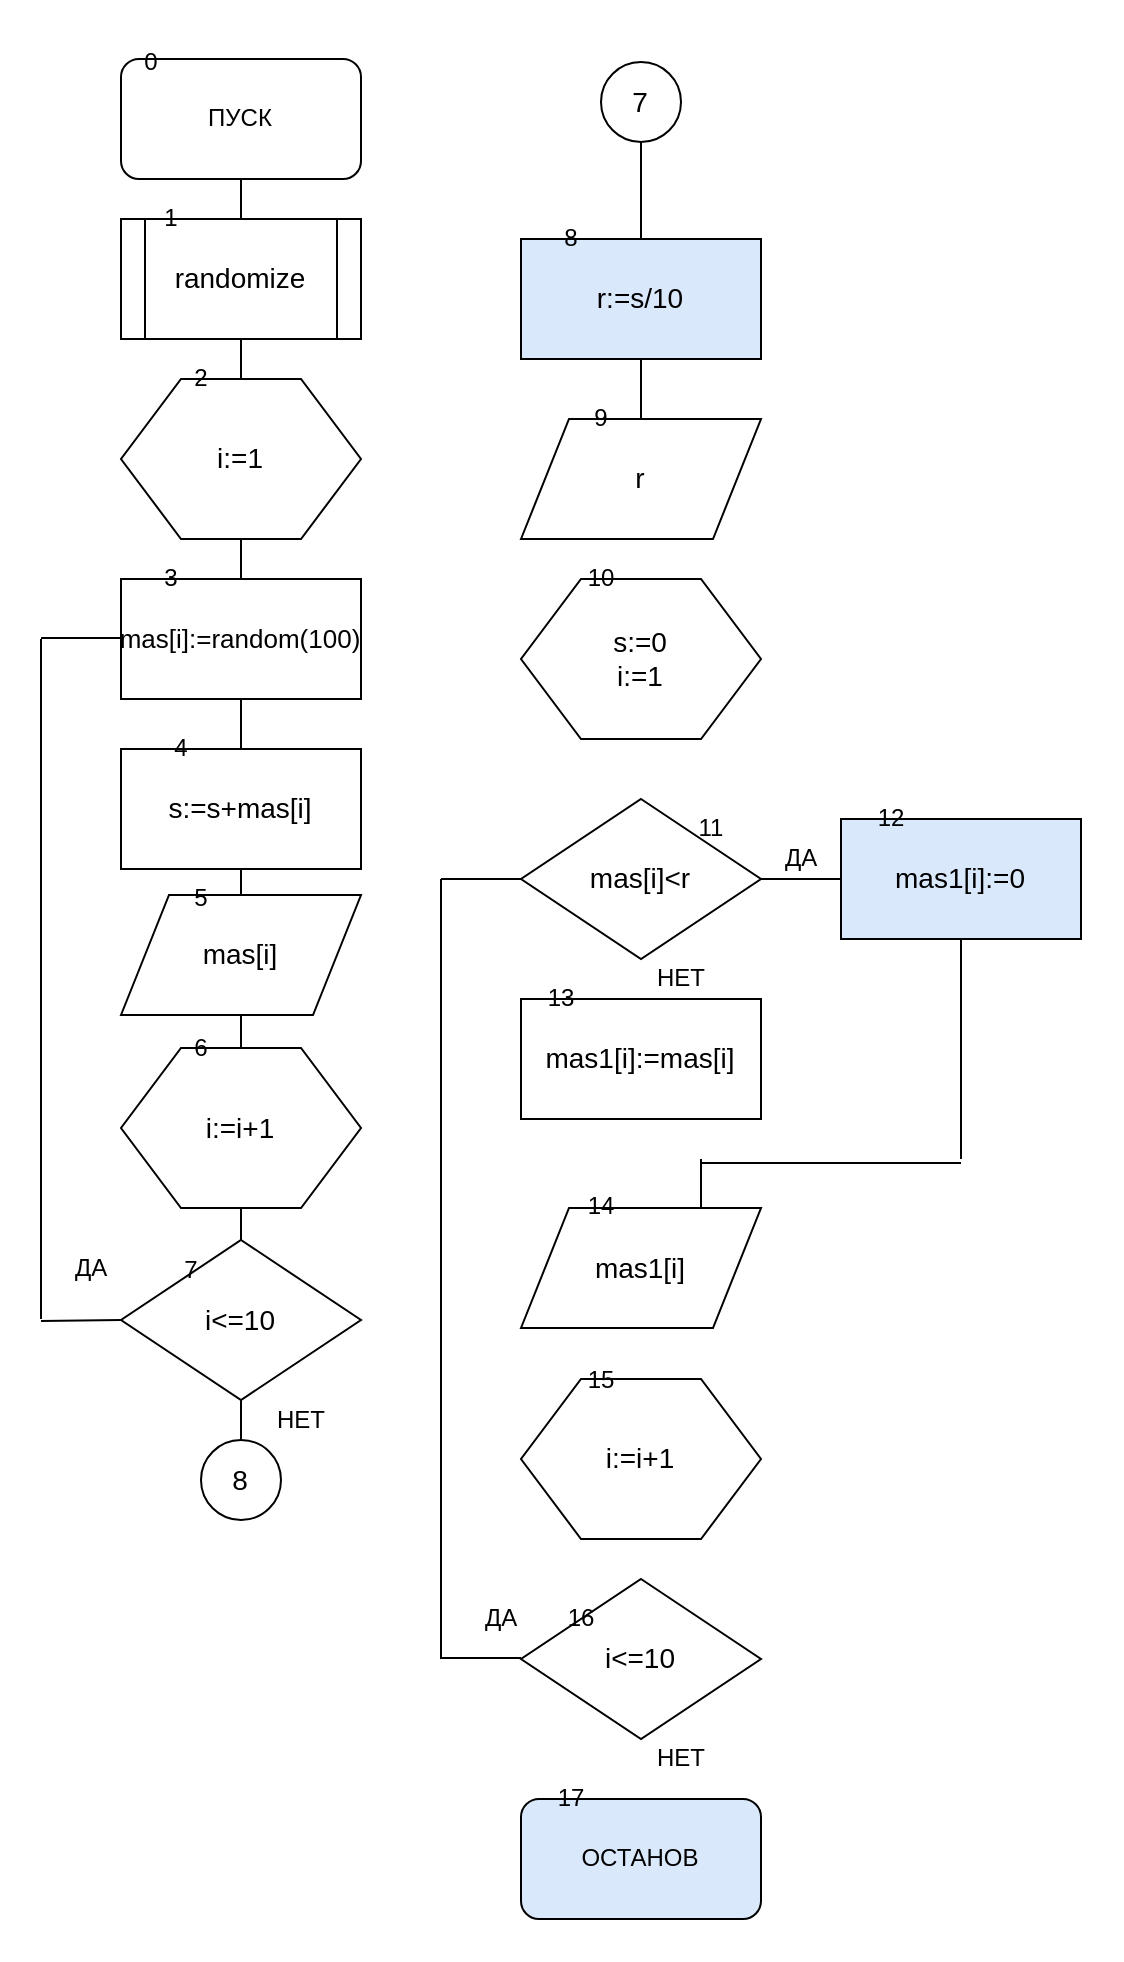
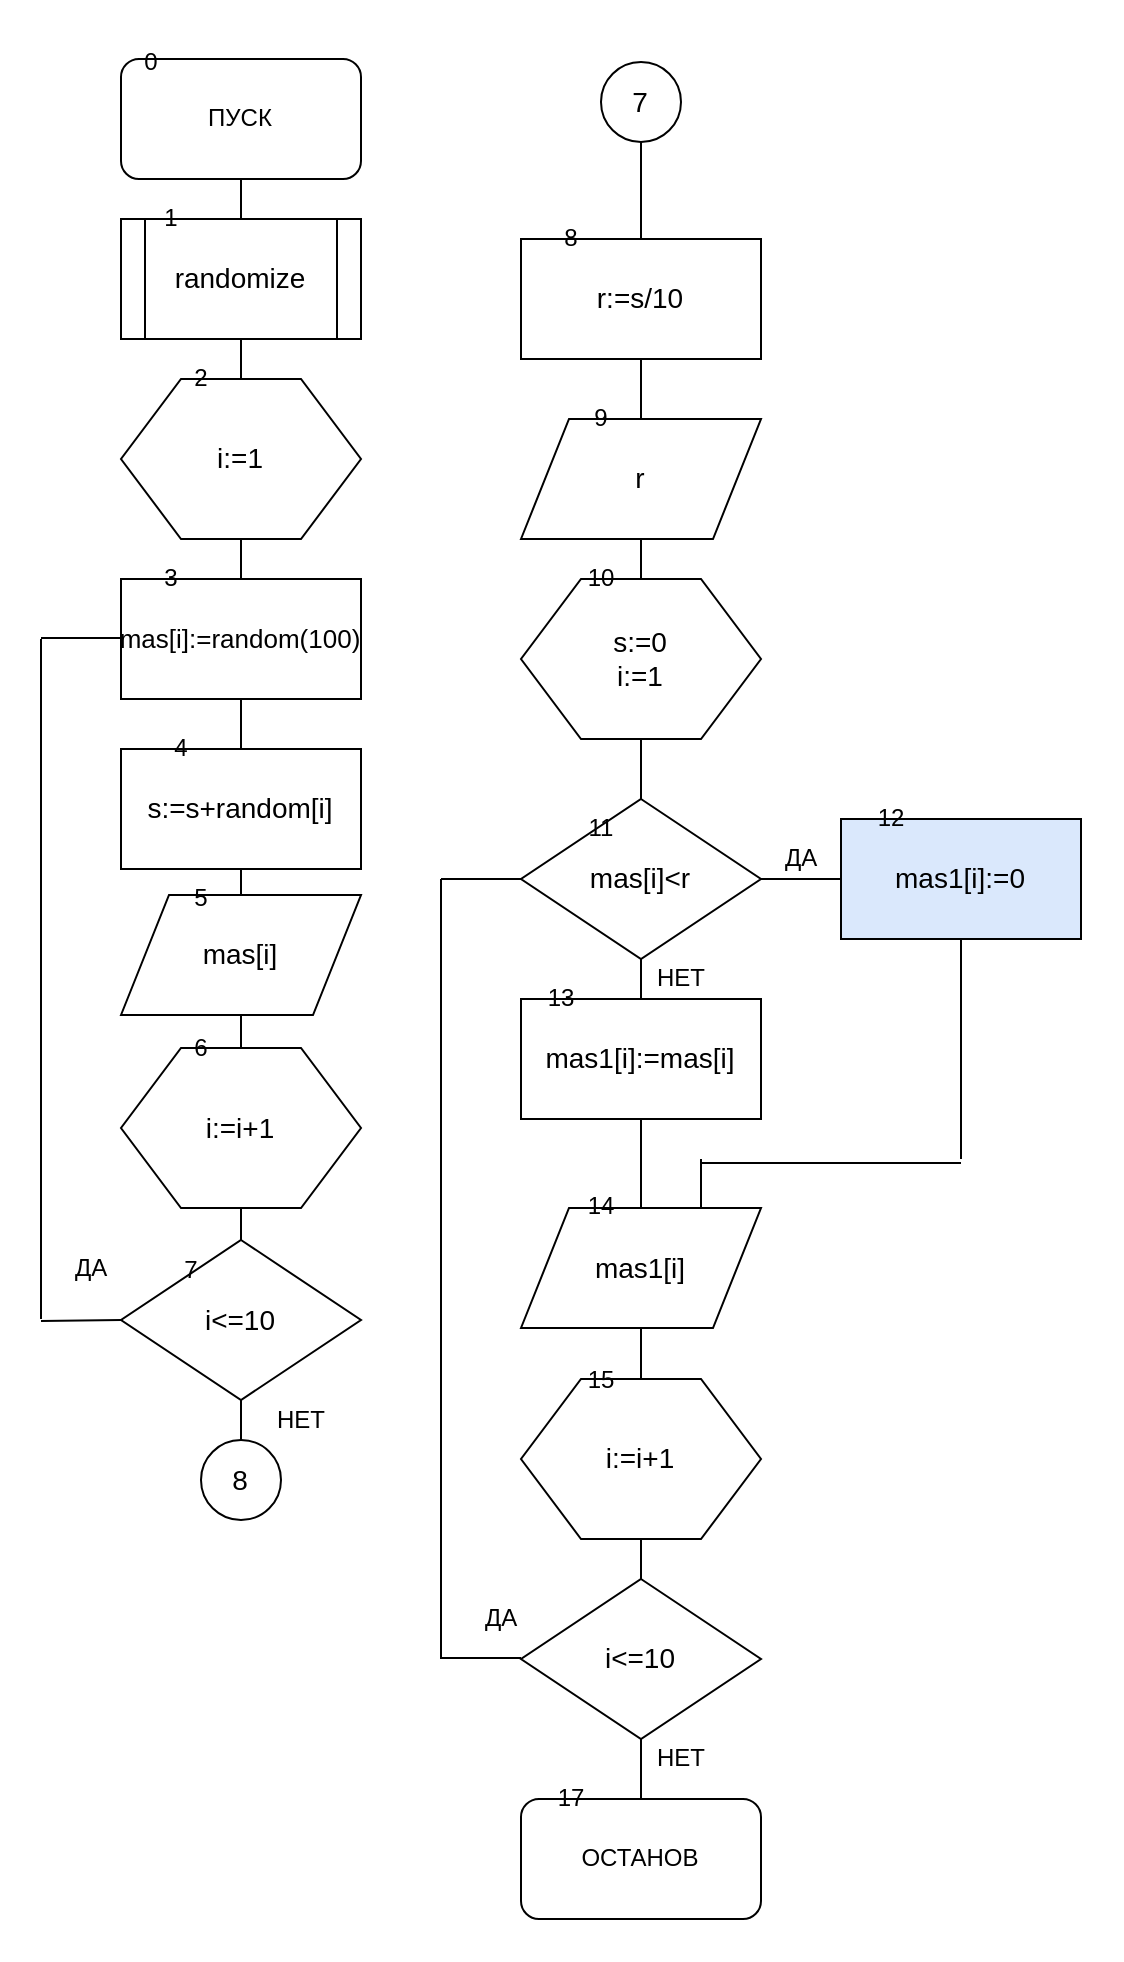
node "r:=s/10": fillcolor #dae8fc -> #ffffff
node "s:=s+mas[i]": label "s:=s+mas[i]" -> "s:=s+random[i]"
node "11": moved (711, 829) -> (601, 829)
edge "r" -- "ОСТАНОВ": added
node "16": removed
node "ОСТАНОВ": fillcolor #dae8fc -> #ffffff
